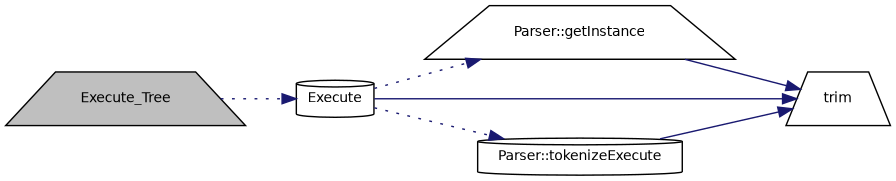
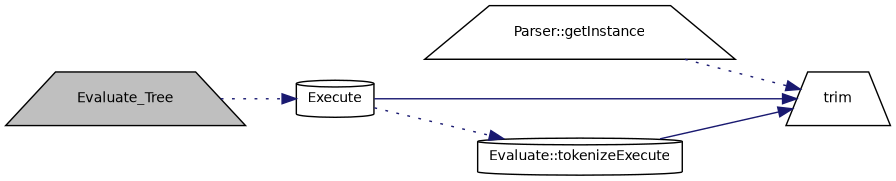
edge "Parser::getInstance" -> "trim": style solid -> dotted
edge "Execute" -> "Parser::getInstance": removed
node "Execute_Tree": label "Execute_Tree" -> "Evaluate_Tree"
node "Parser::tokenizeExecute": label "Parser::tokenizeExecute" -> "Evaluate::tokenizeExecute"
